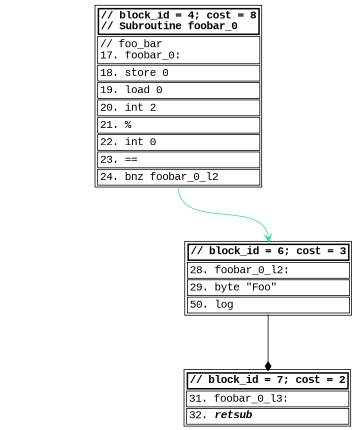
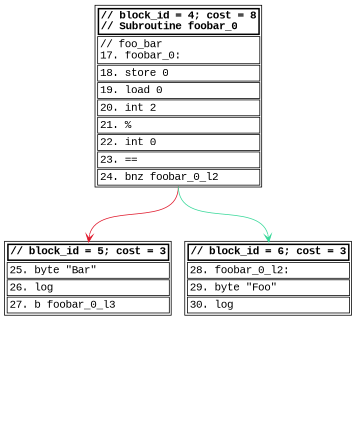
node "// block_id = 5; cost = 3": added
node "// block_id = 6; cost = 3": text "50. log" -> "30. log"
node "// block_id = 7; cost = 2": removed
